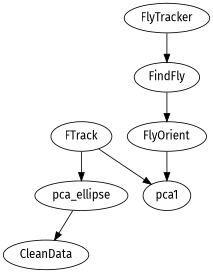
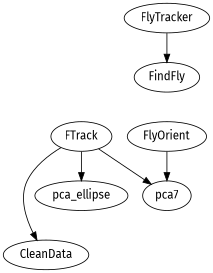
edge "FindFly" -> "FlyOrient": removed
node "pca1": label "pca1" -> "pca7"
edge "pca_ellipse" -> "CleanData": now "FTrack" -> "CleanData"
